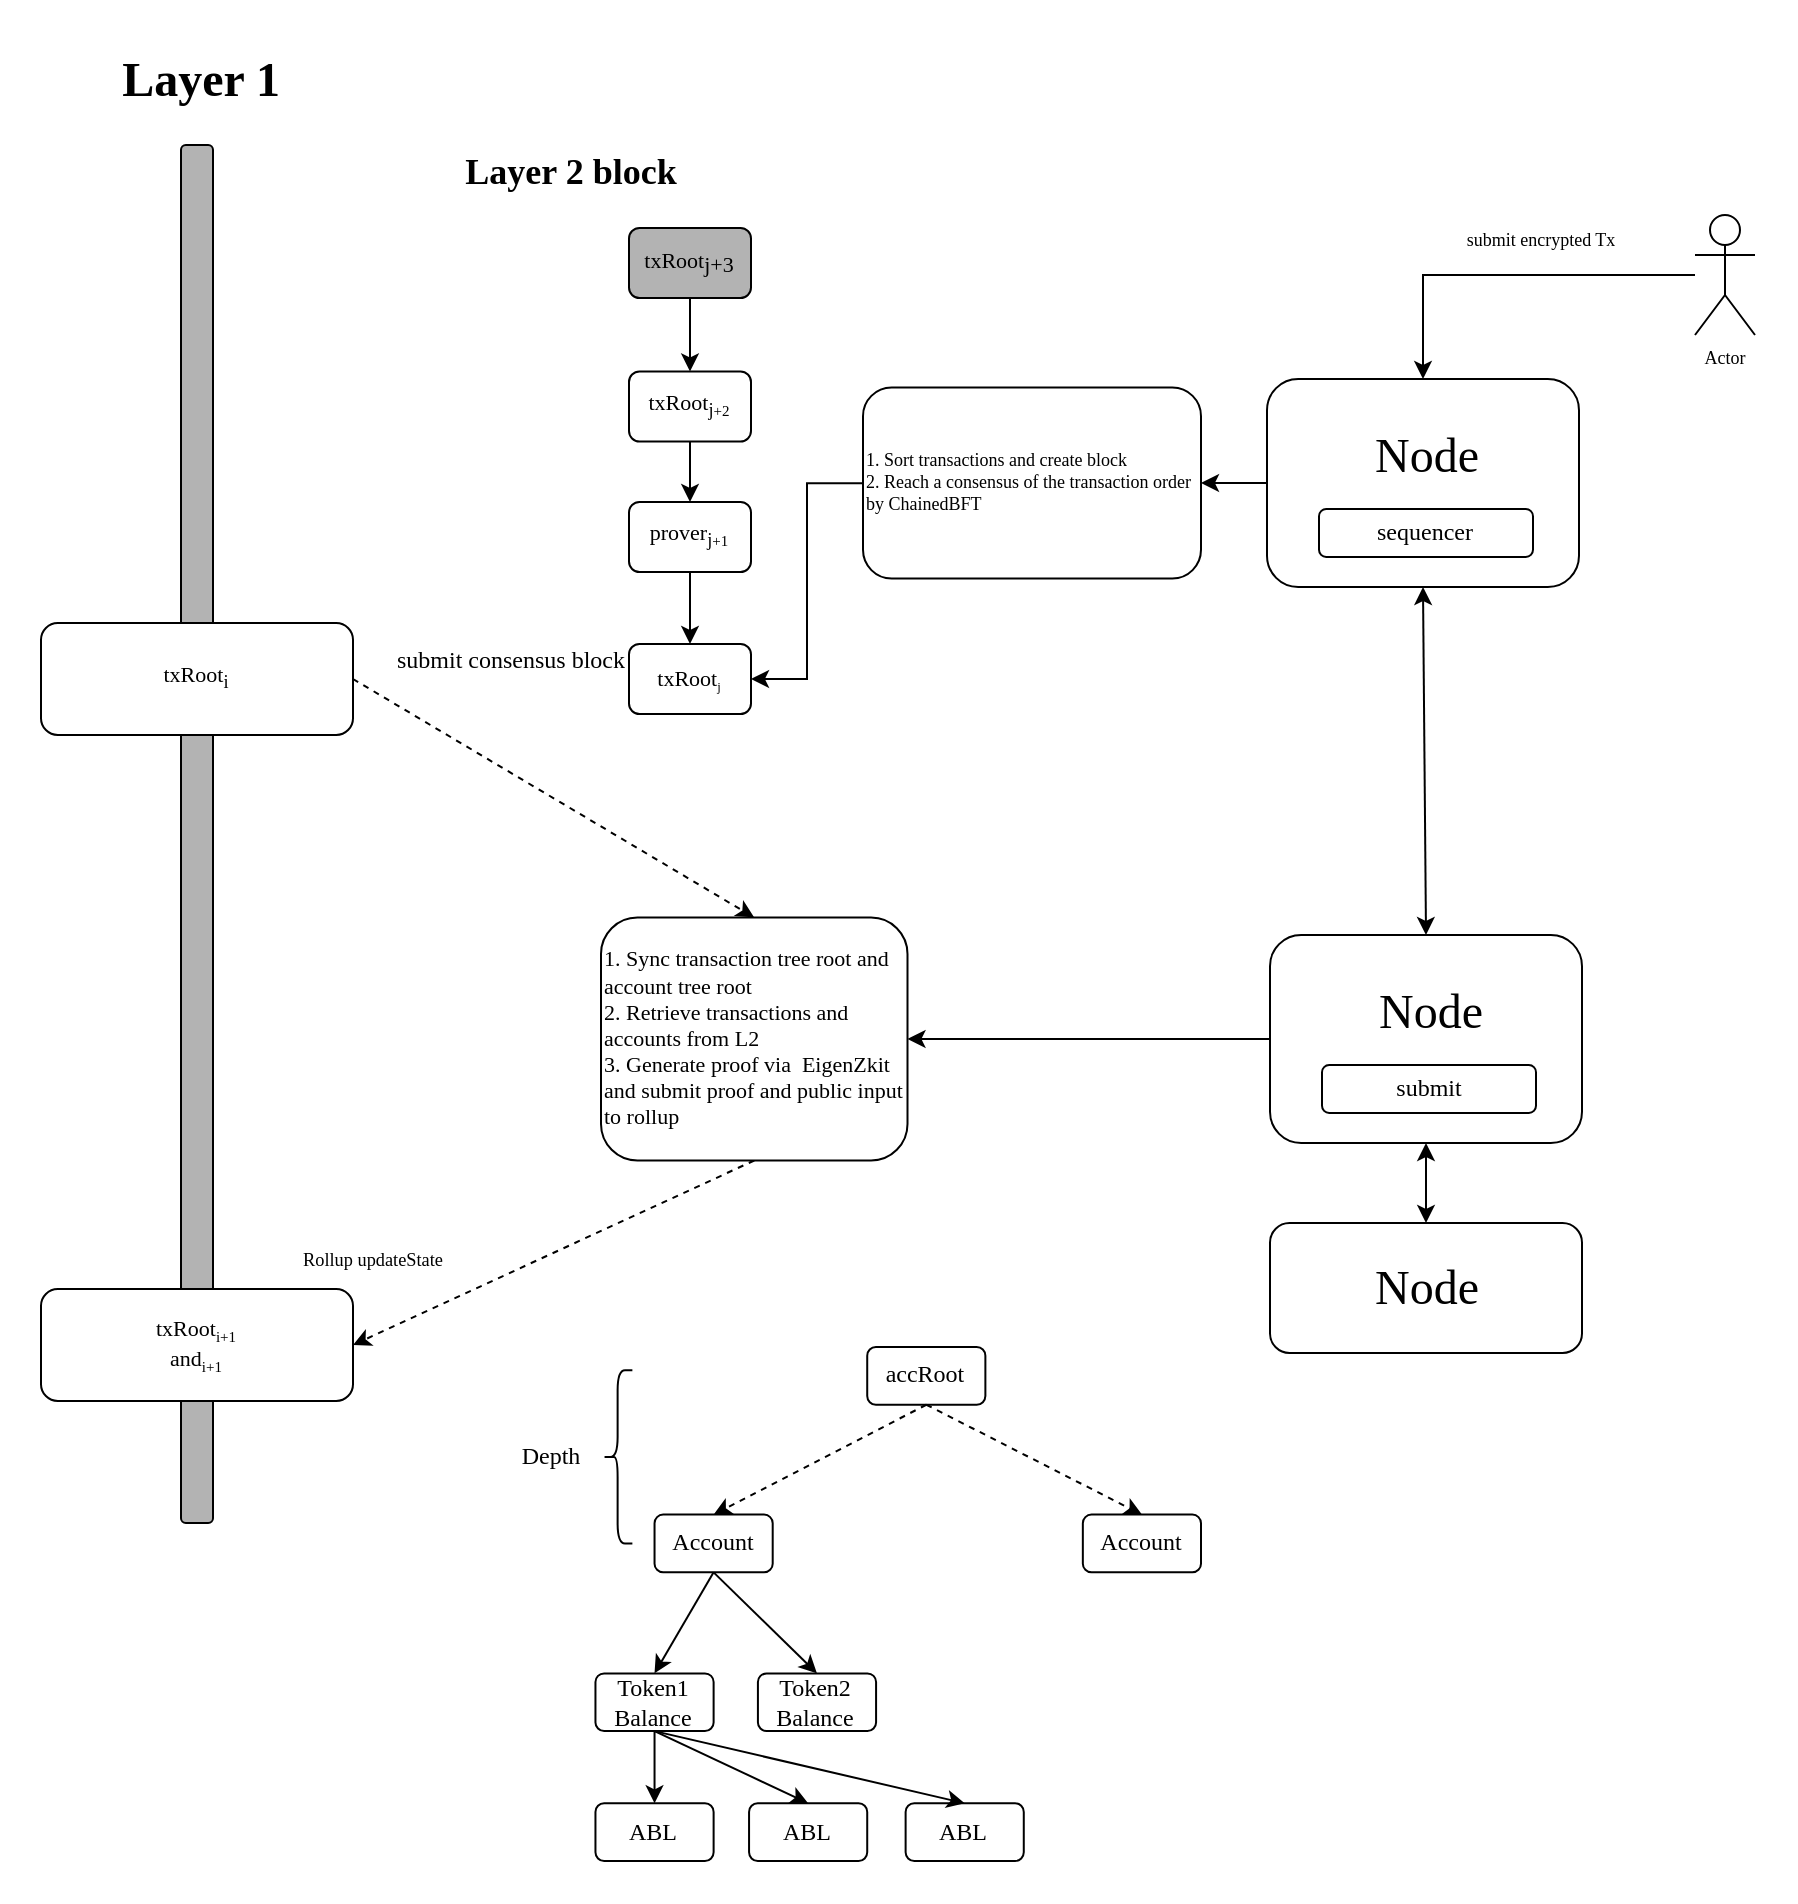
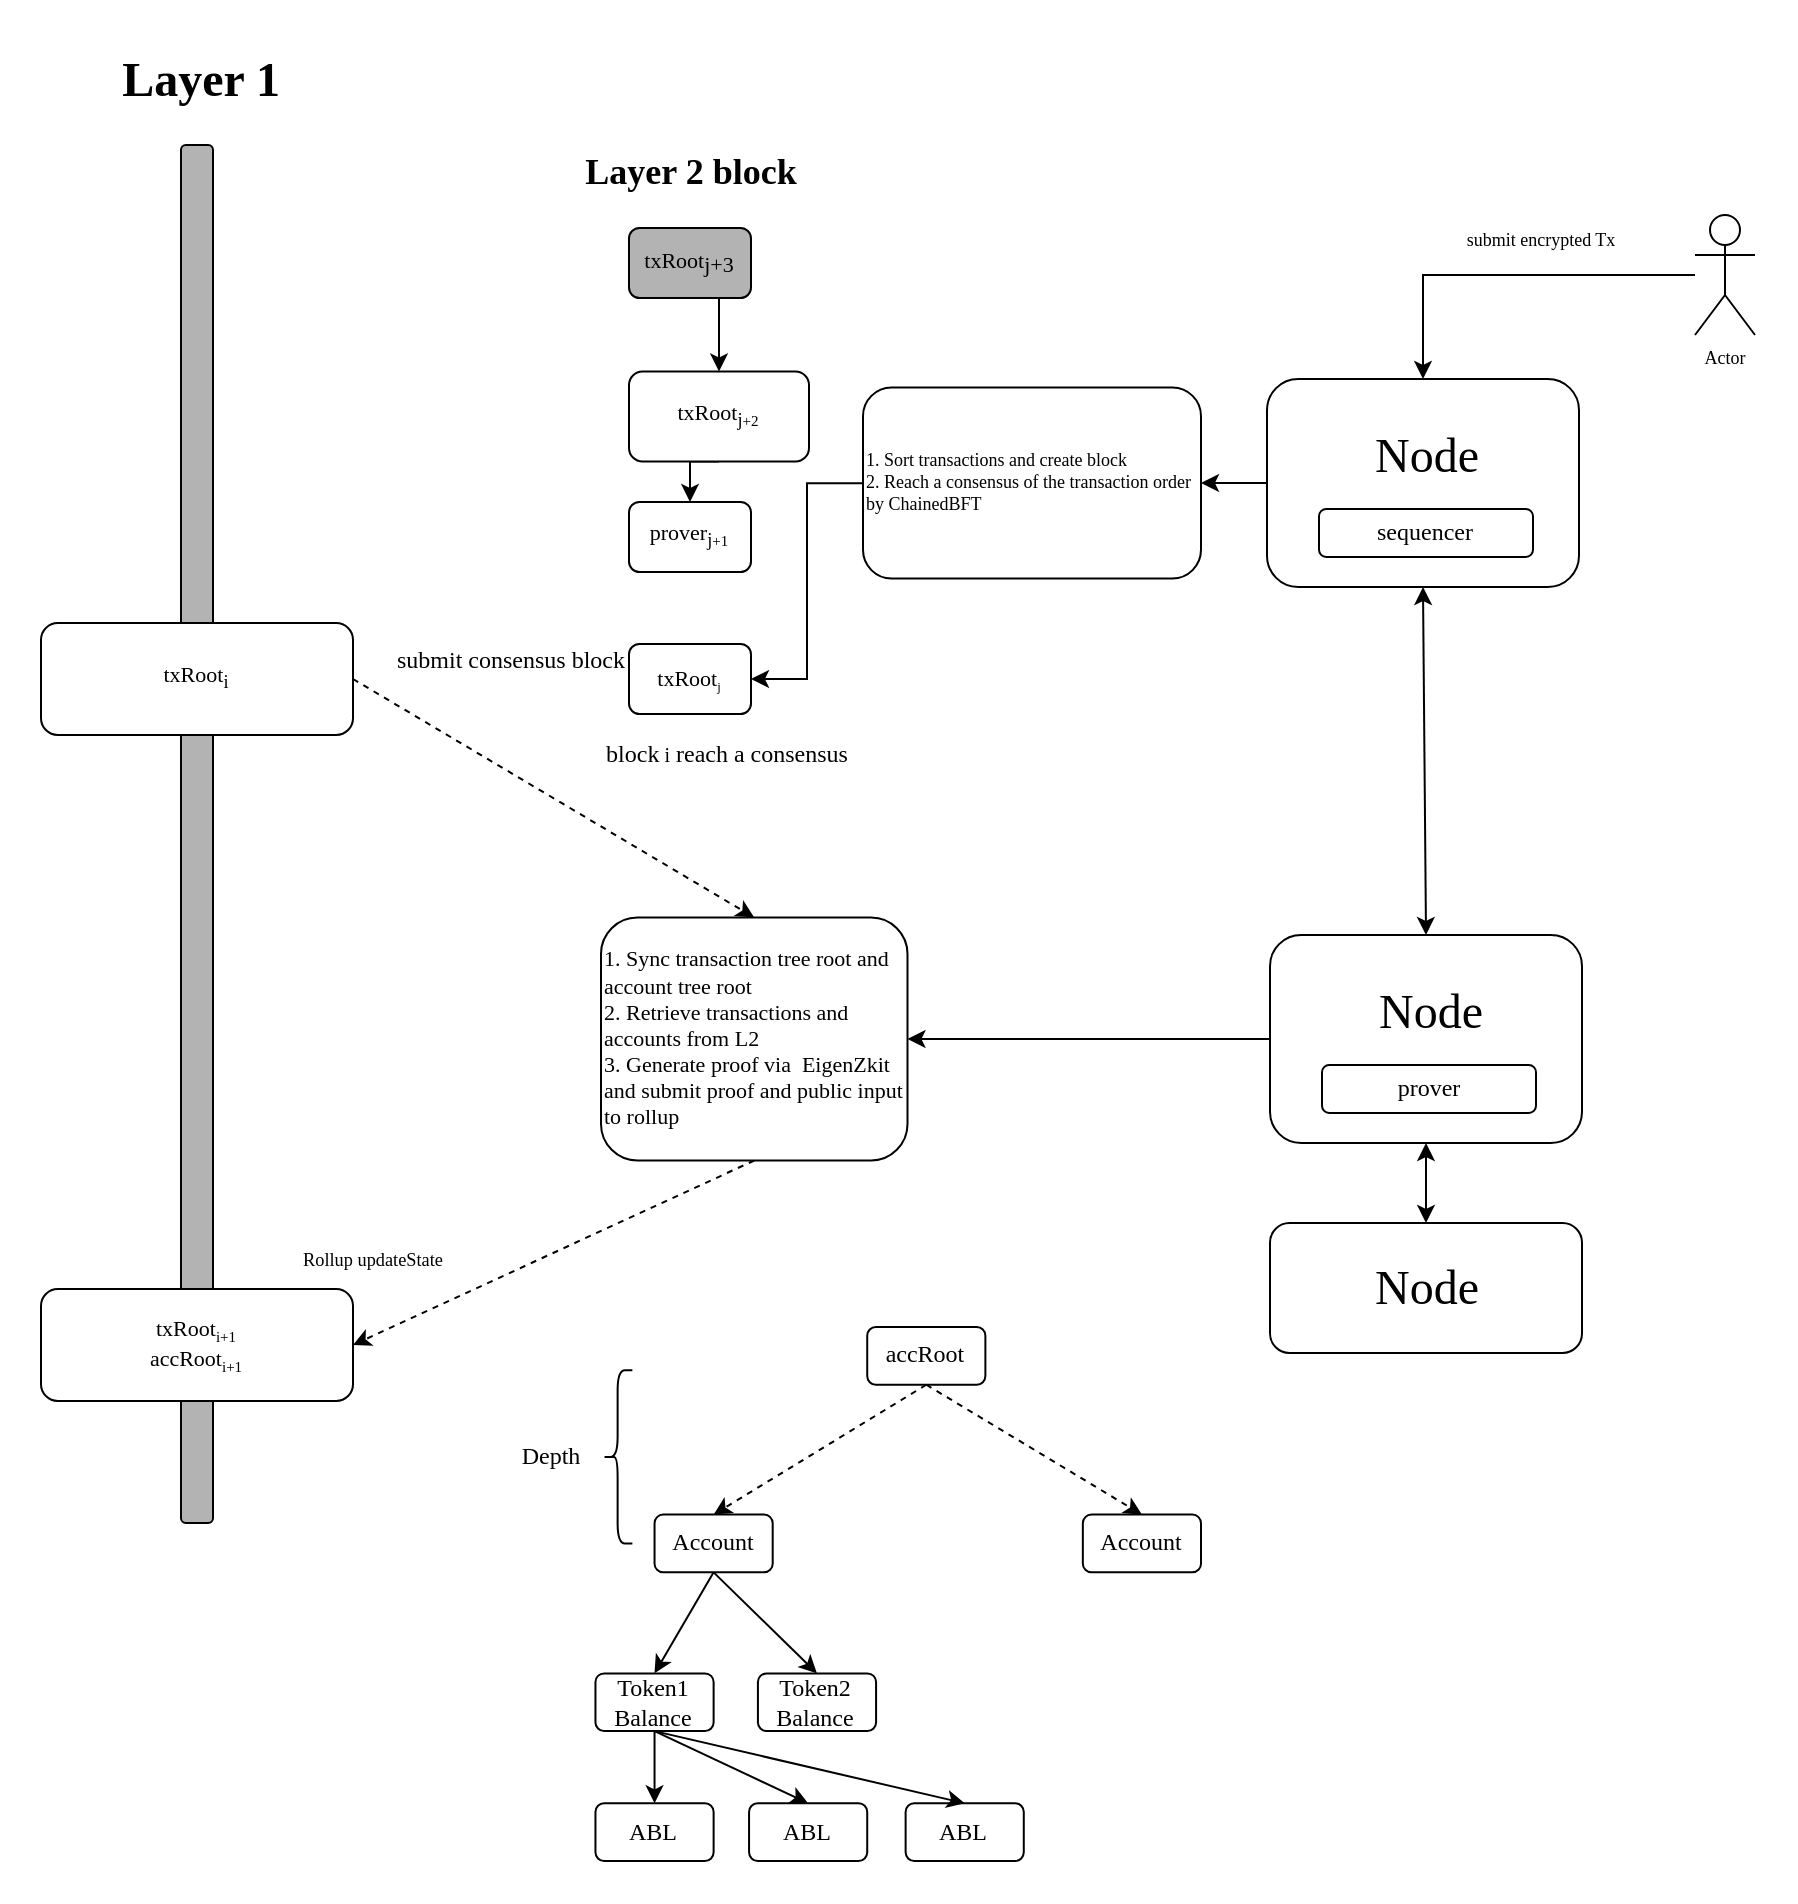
node "Layer 2 block": moved (571, 172) -> (691, 172)
node "txRootj+2": size 122x70 -> 180x90
edge "proverj+1" -> "txRootj": removed
node "block i reach a consensus": added
node "submit": label "submit" -> "prover"
node "txRooti+1 andi+1": label "txRooti+1 andi+1" -> "txRooti+1 accRooti+1"
node "accRoot": moved (926, 1376) -> (926, 1356)
